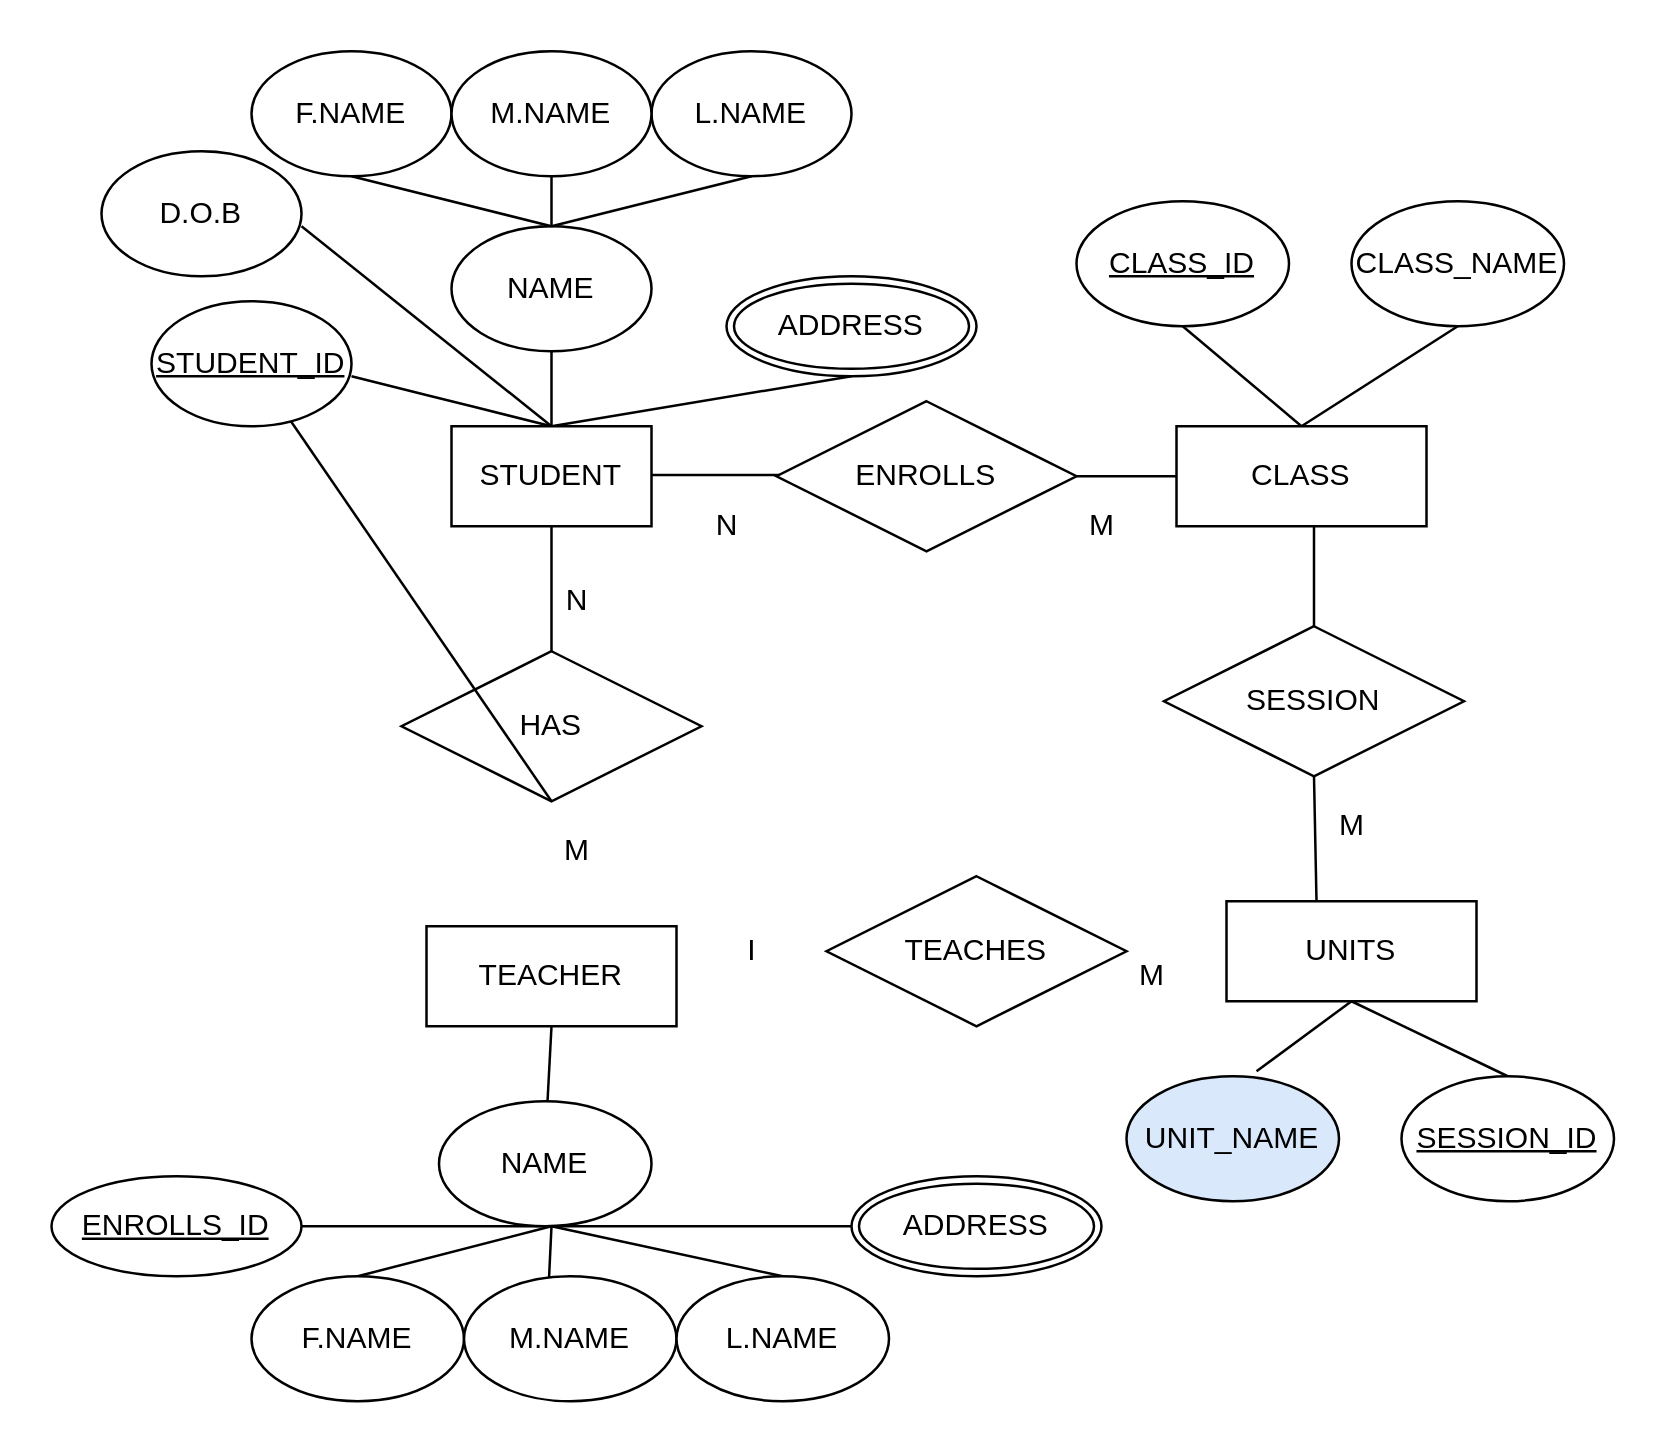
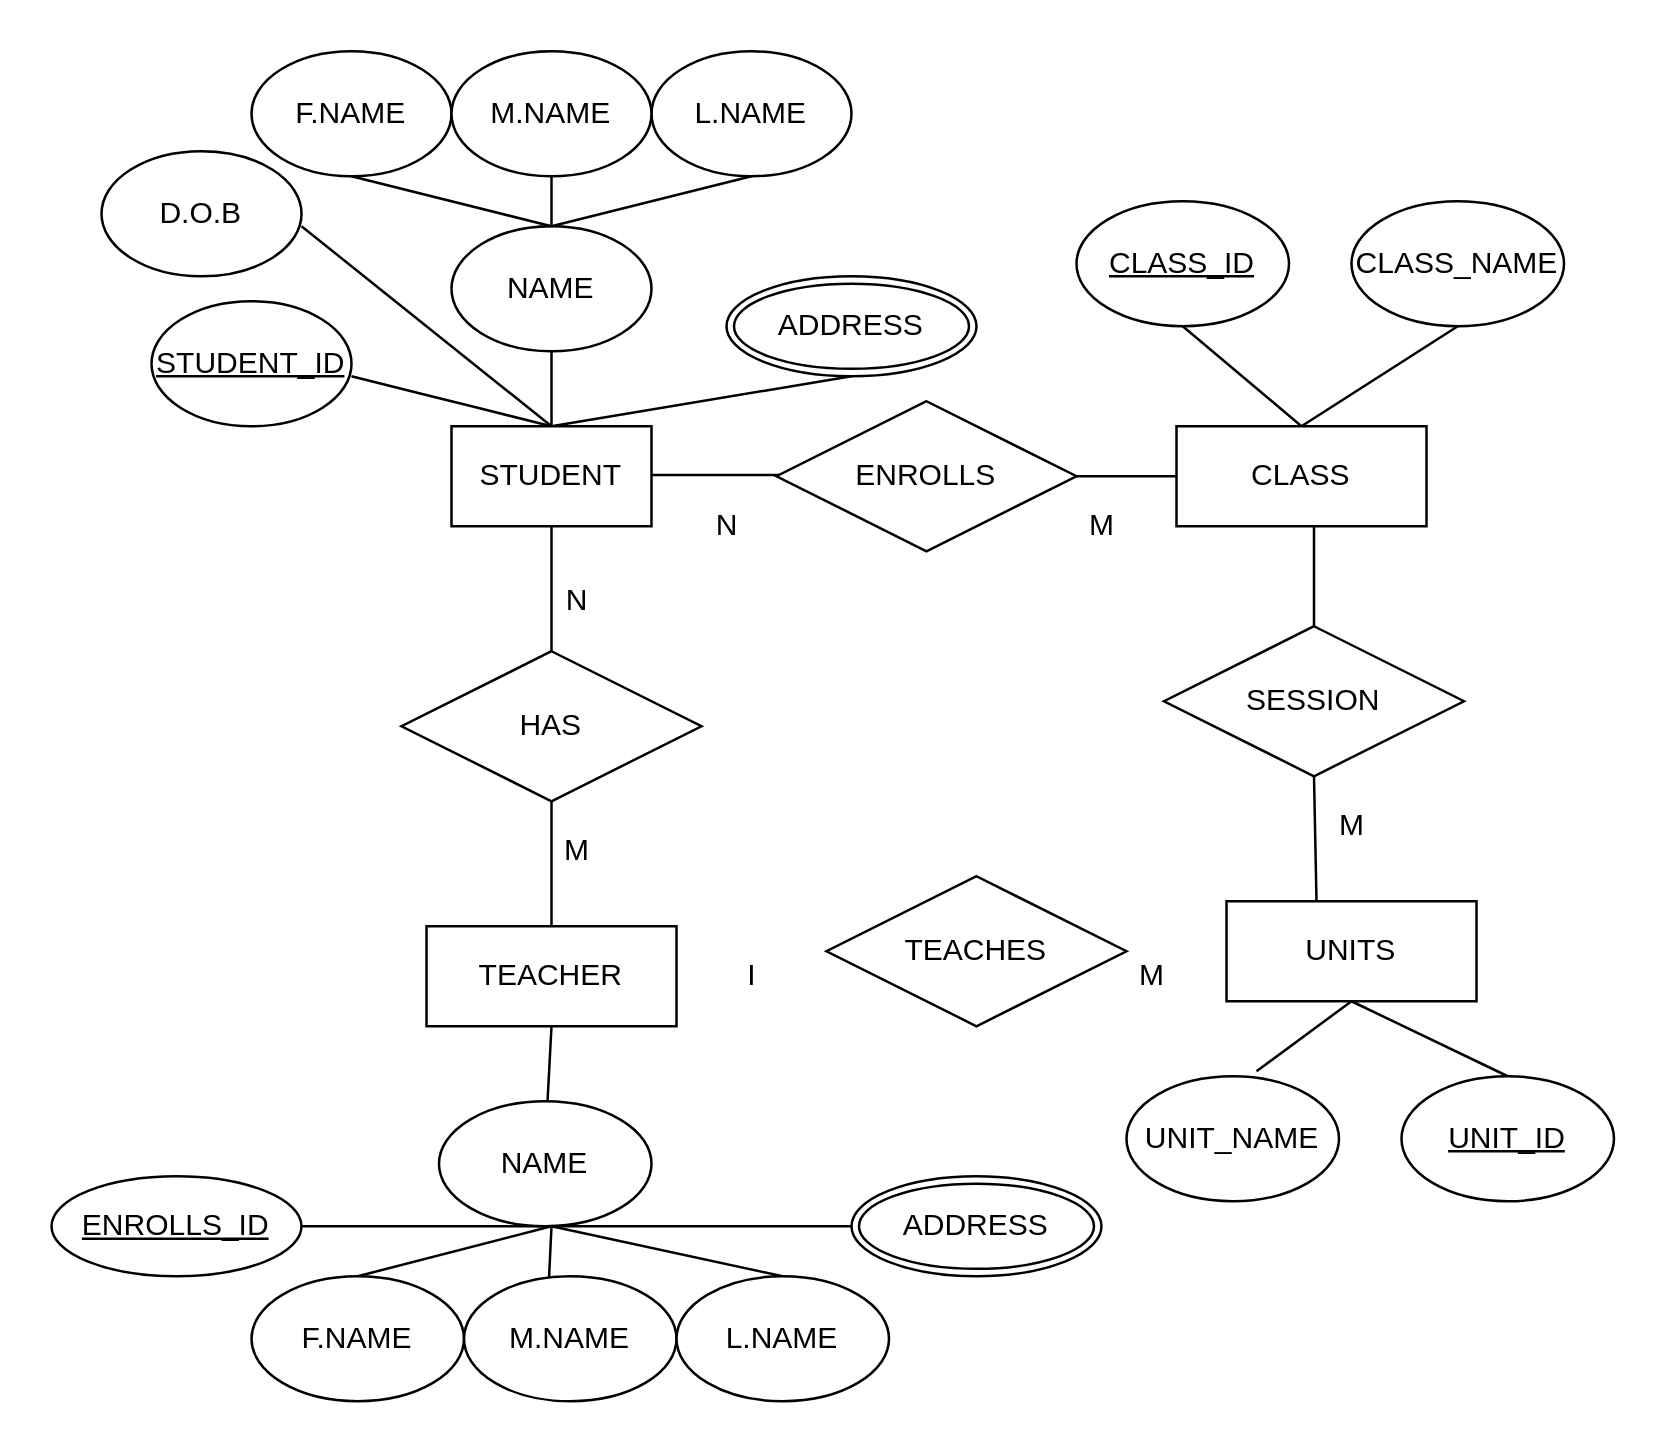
edge "STUDENT_ID" -- "HAS": now "TEACHER" -- "HAS"
node "I": moved (751, 951) -> (751, 976)
node "UNIT_NAME": fillcolor #dae8fc -> #ffffff
node "SESSION_ID": label "SESSION_ID" -> "UNIT_ID"
